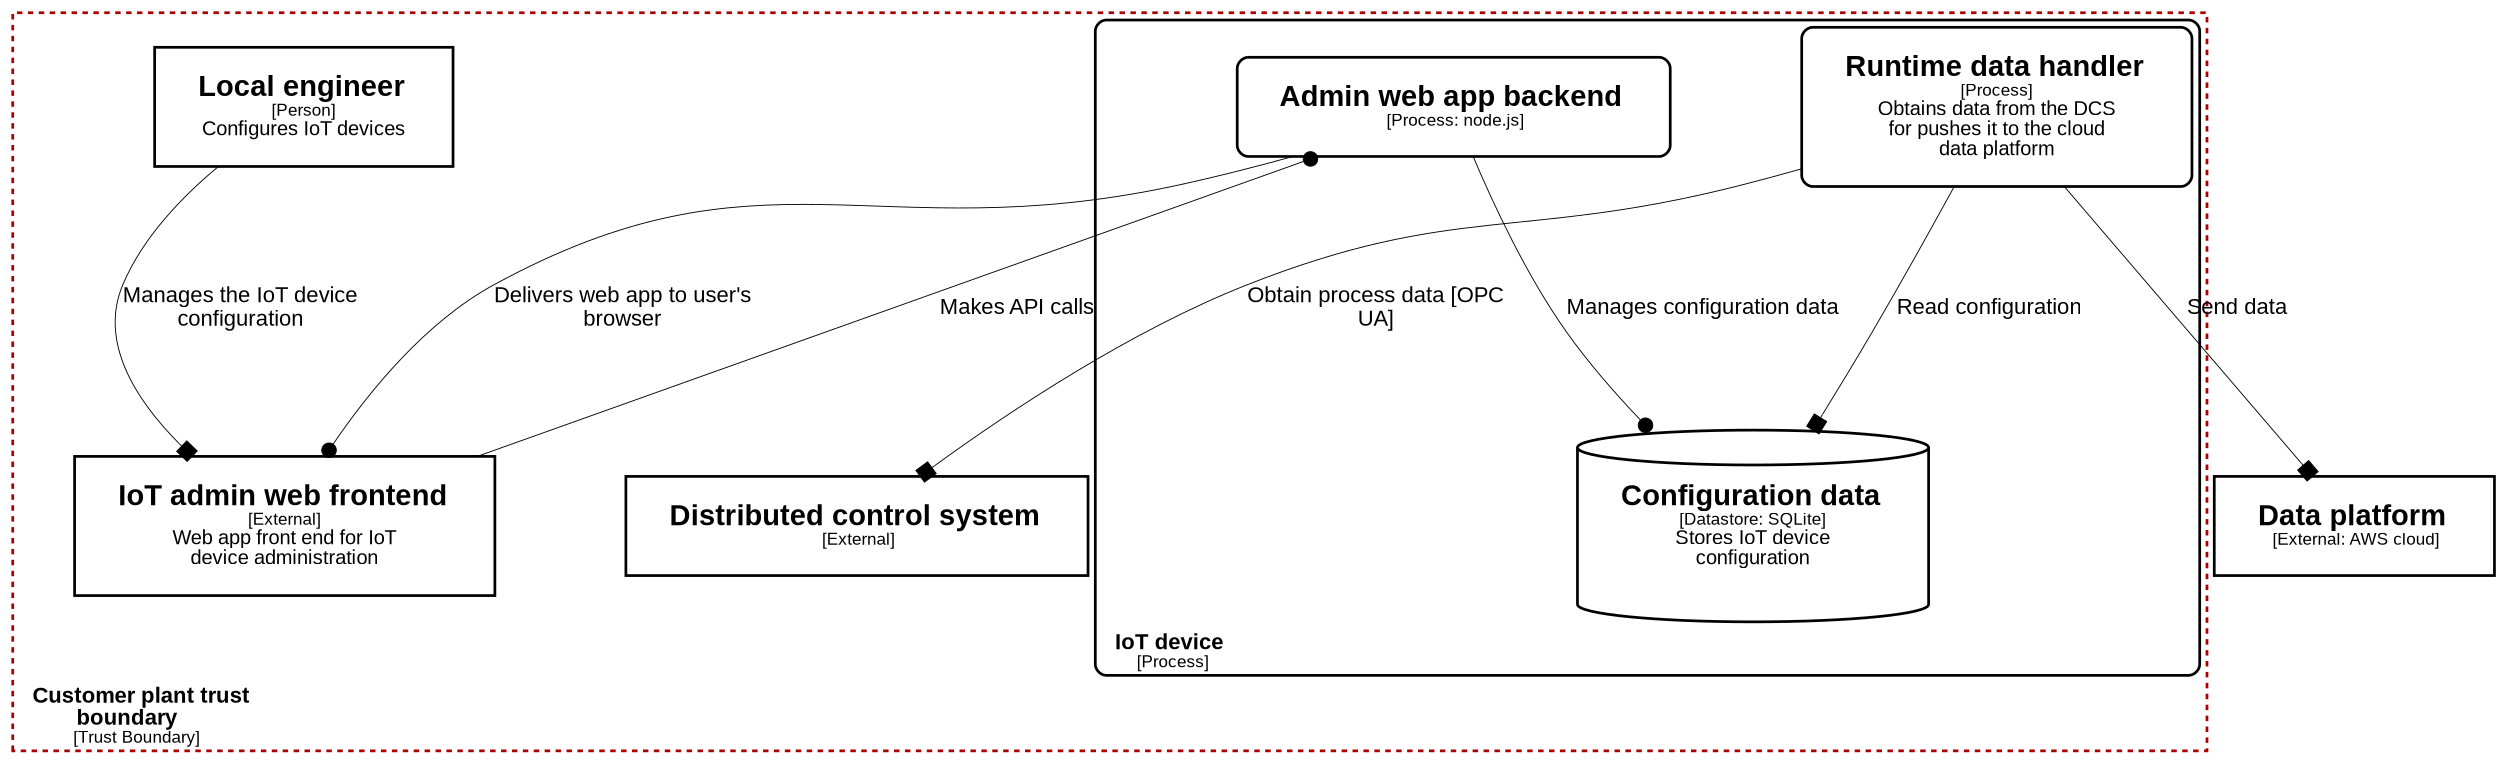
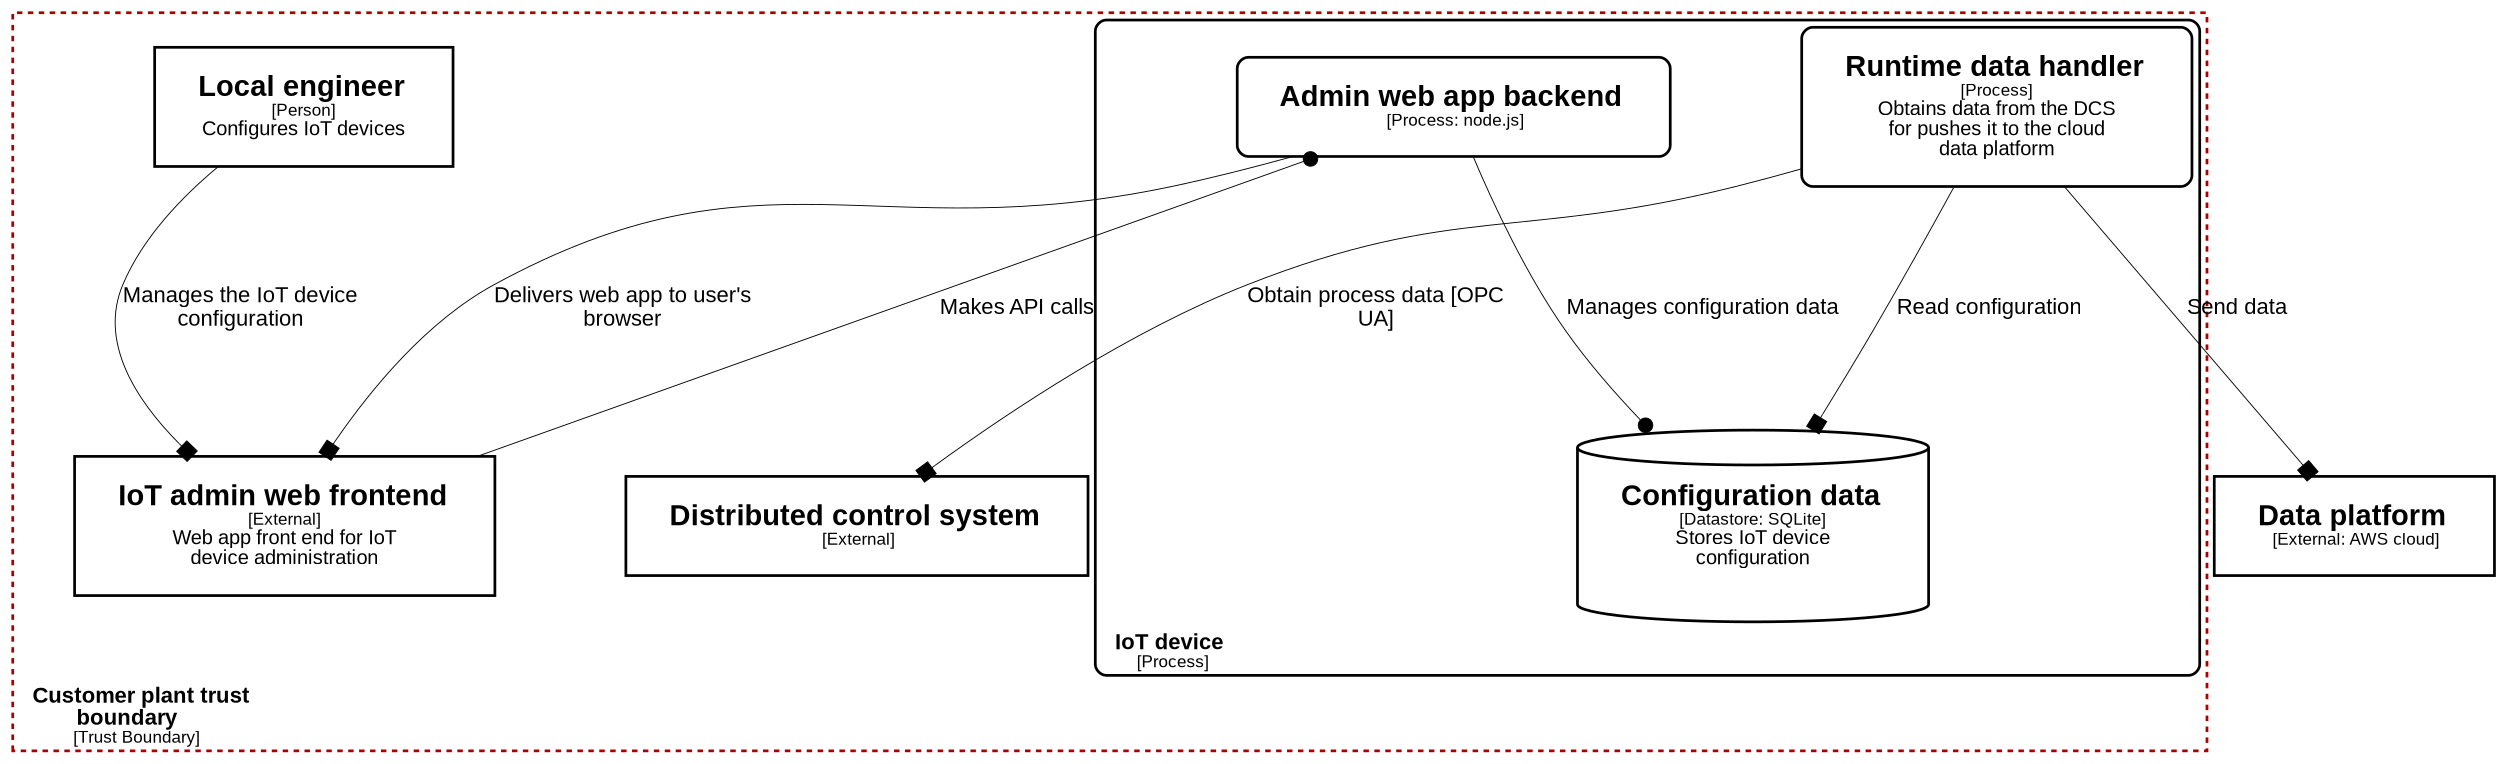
edge "Admin web app backend" -> "IoT admin web frontend": arrowhead dot -> box
